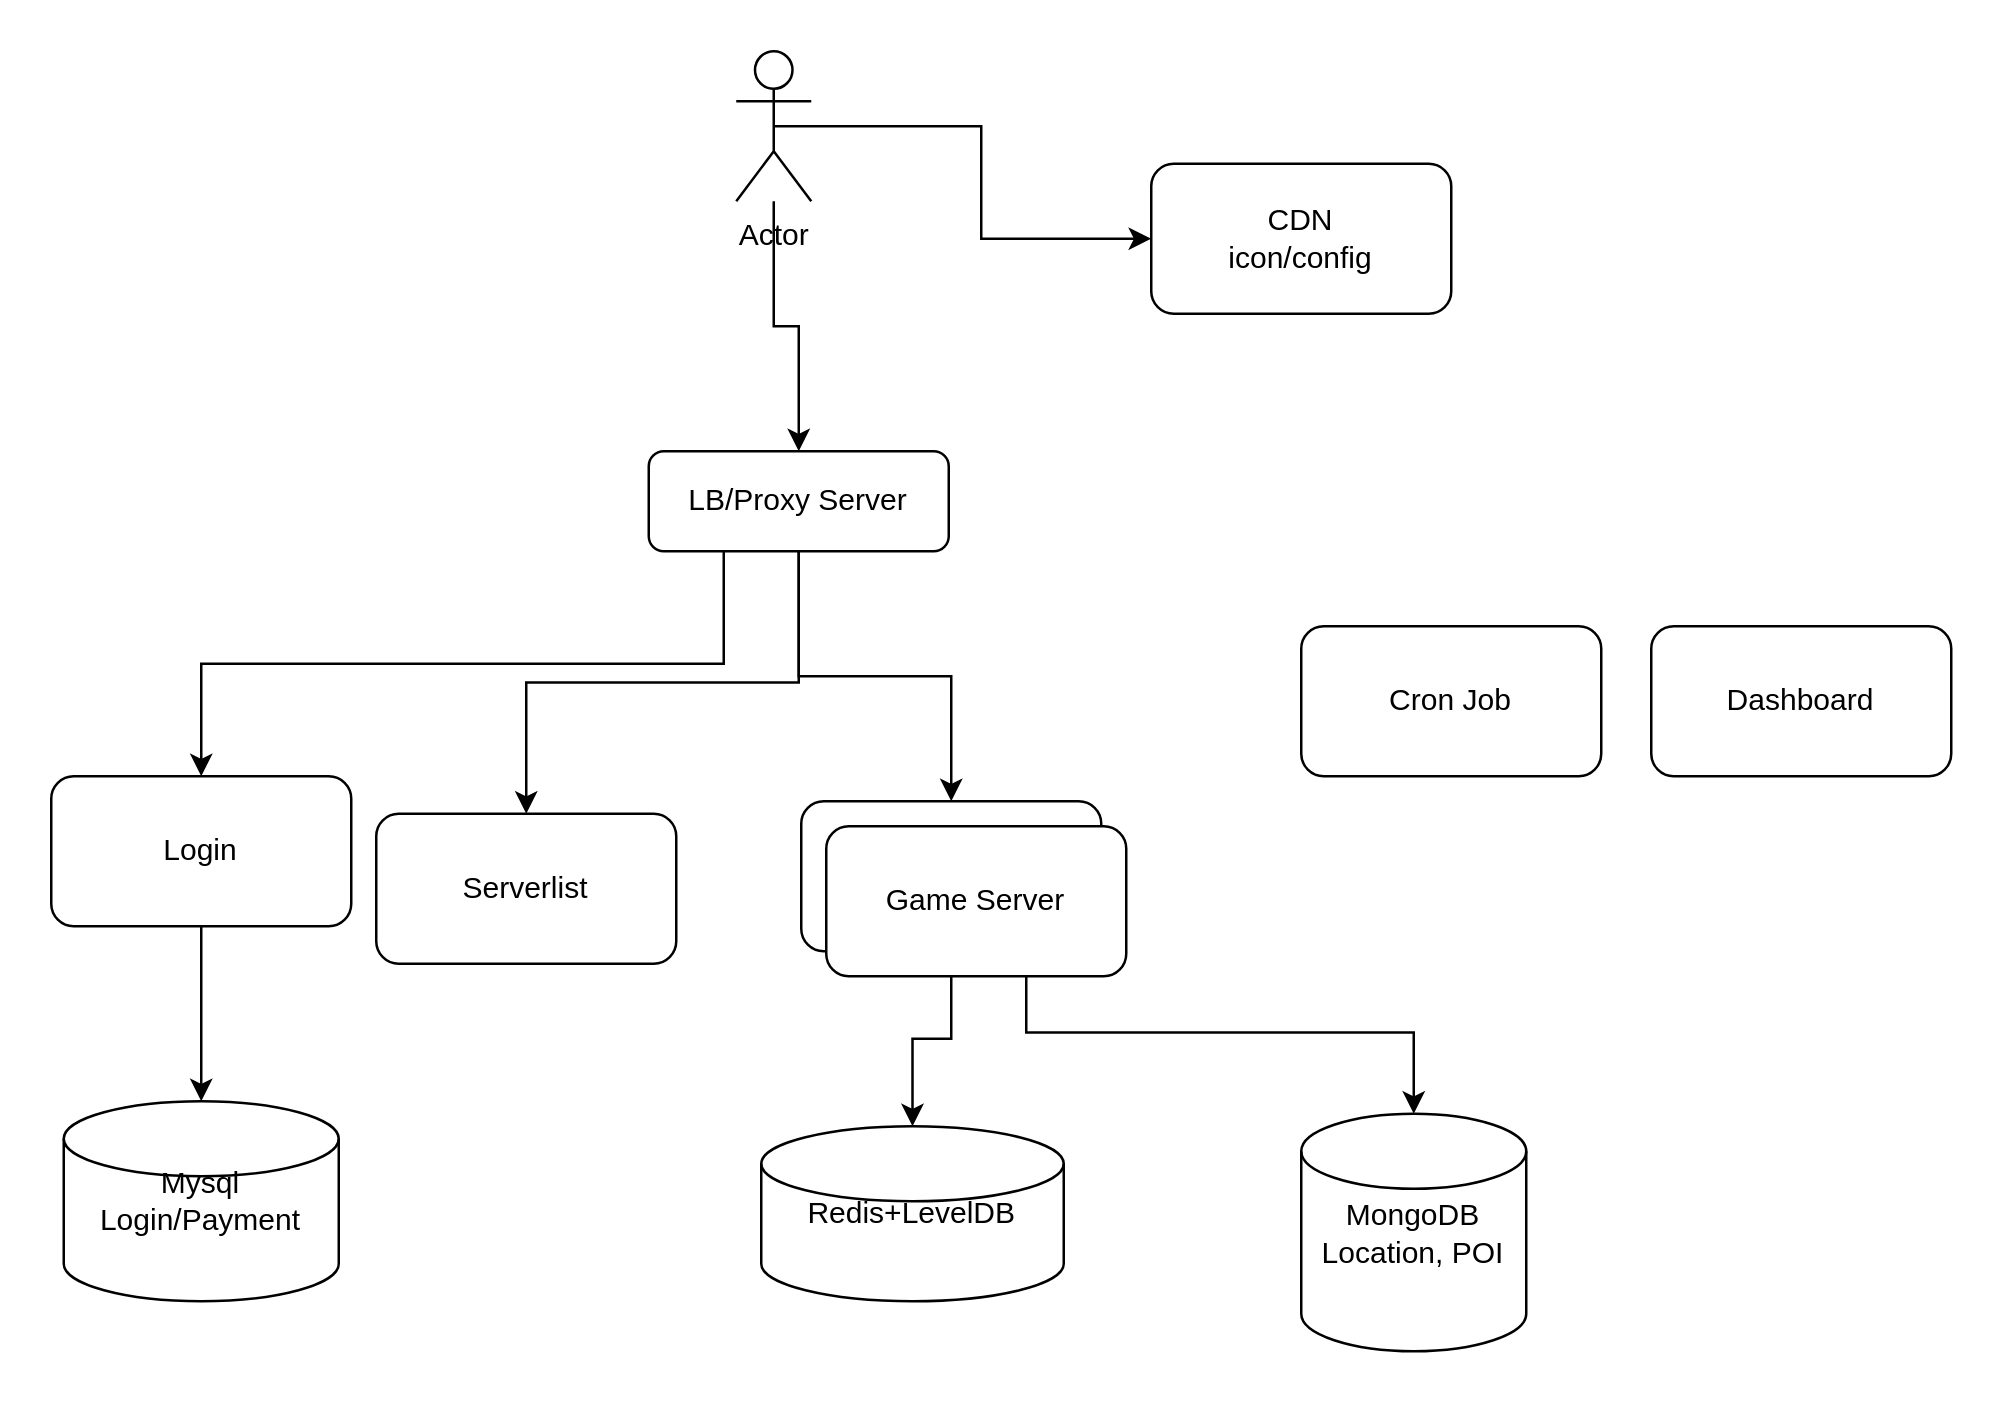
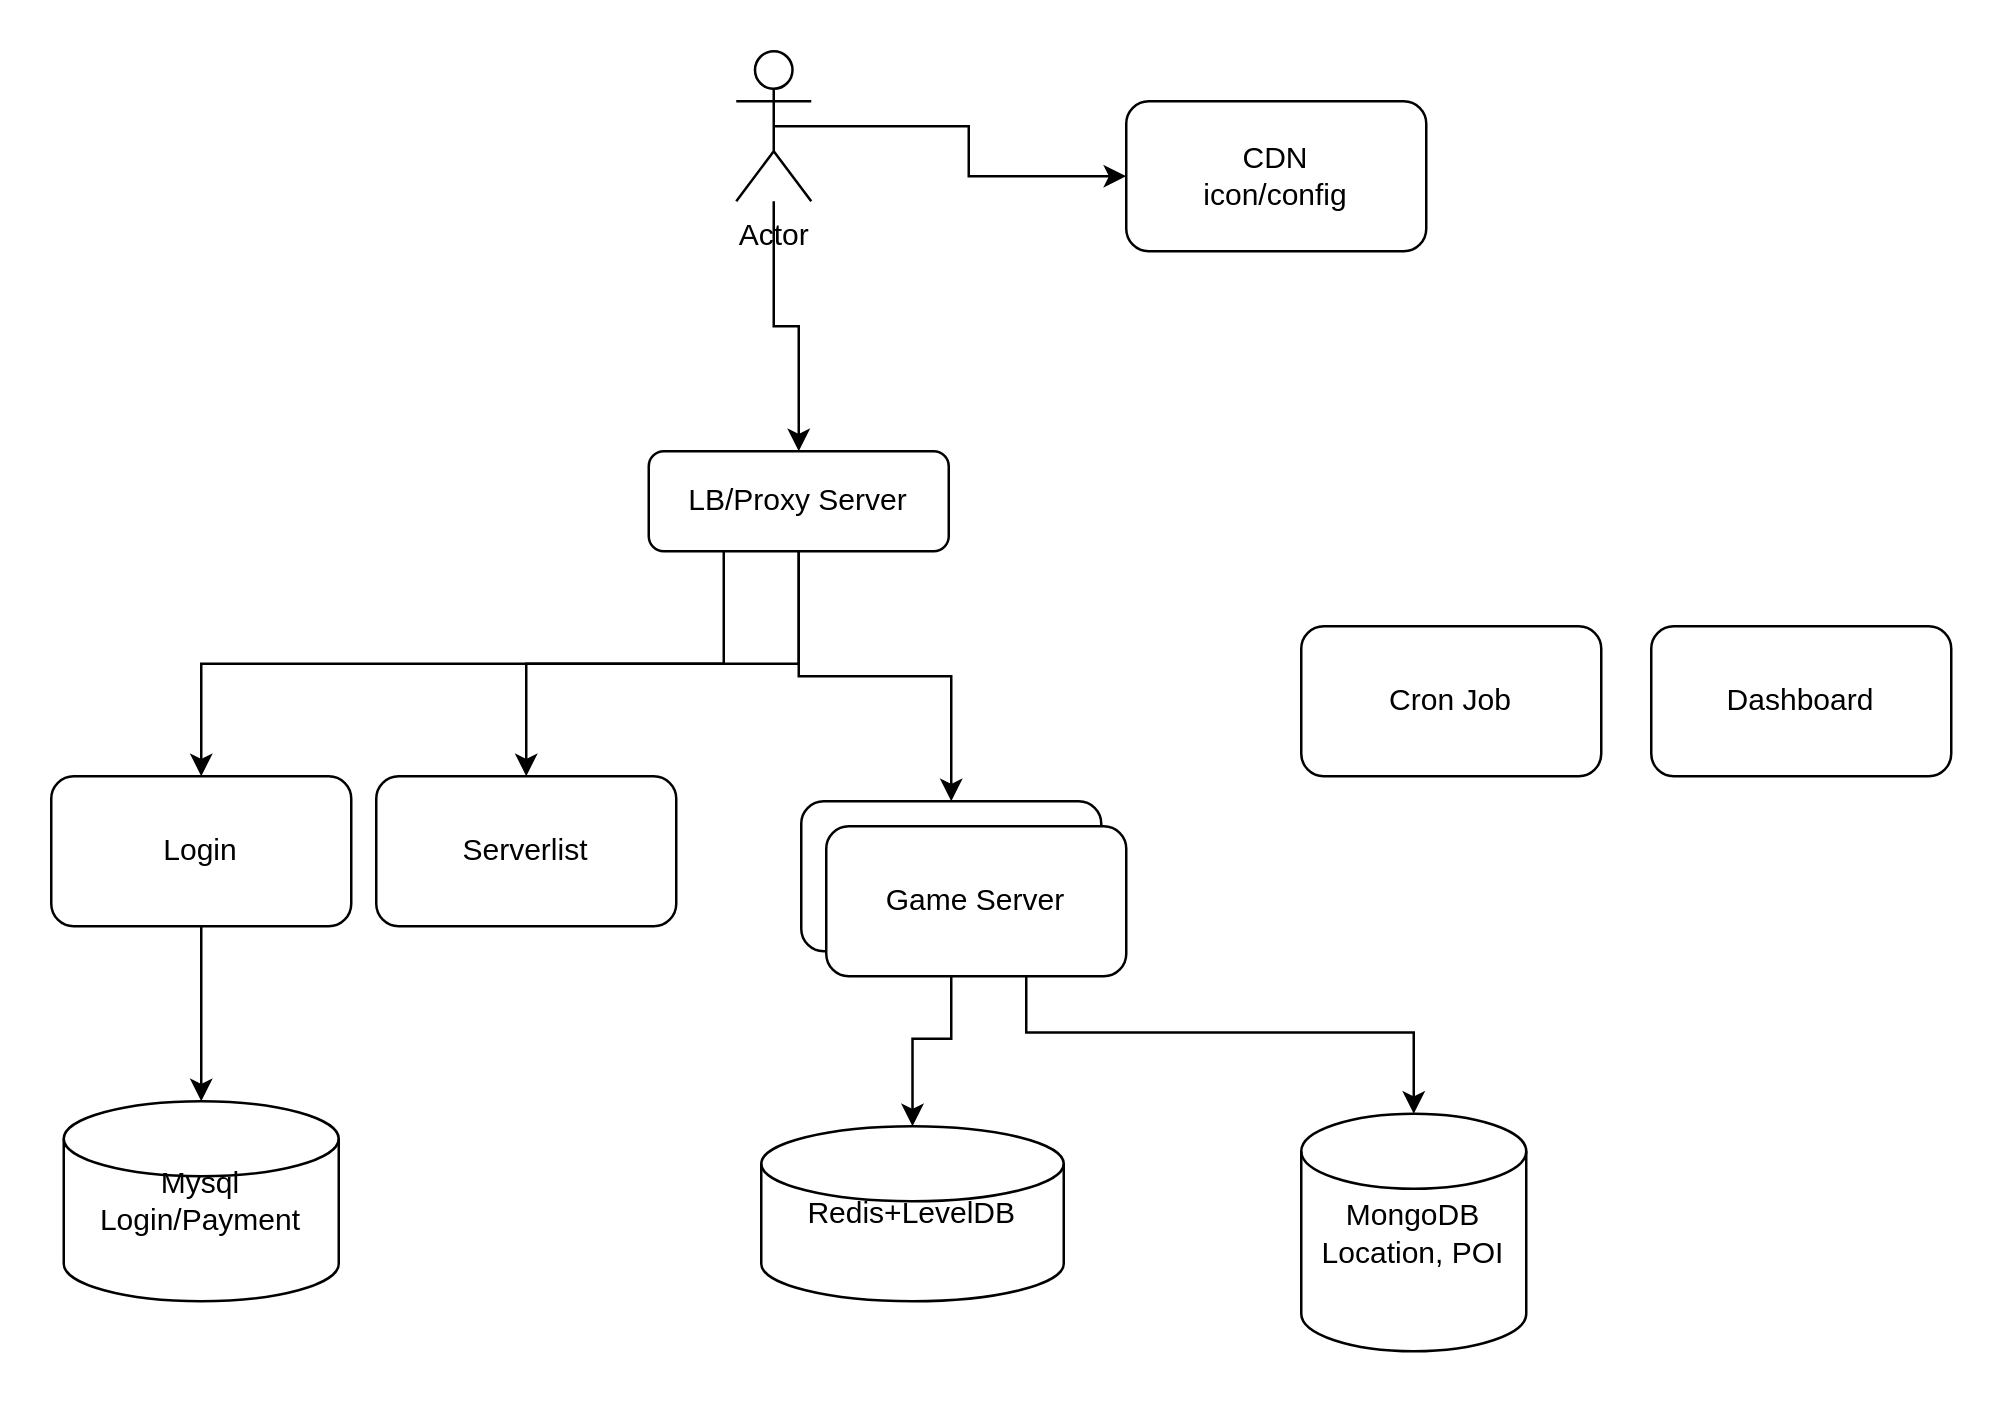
node "CDN icon/config": moved (1301, 239) -> (1276, 176)
node "Serverlist": moved (526, 889) -> (526, 851)
